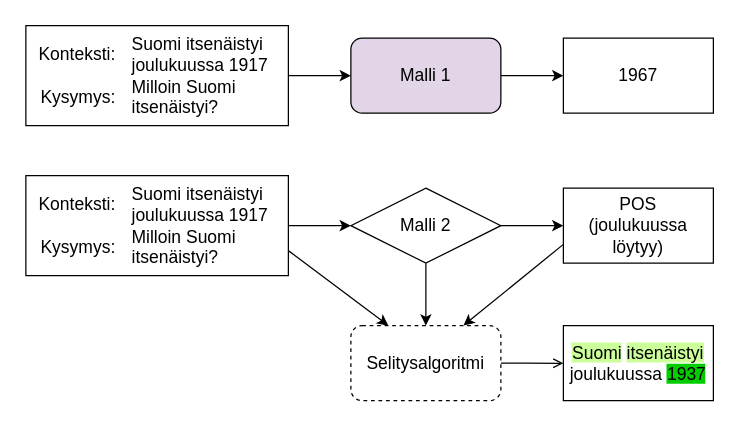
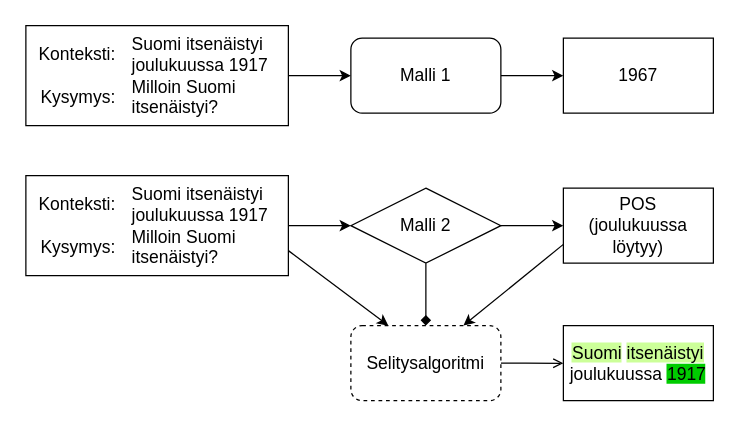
node "Malli 1": fillcolor #e1d5e7 -> #ffffff
edge "Malli 2" -> "Selitysalgoritmi": arrowhead classic -> diamond
node "Suomi itsenäistyi joulukuussa 1937": label "Suomi itsenäistyi joulukuussa 1937" -> "Suomi itsenäistyi joulukuussa 1917"
